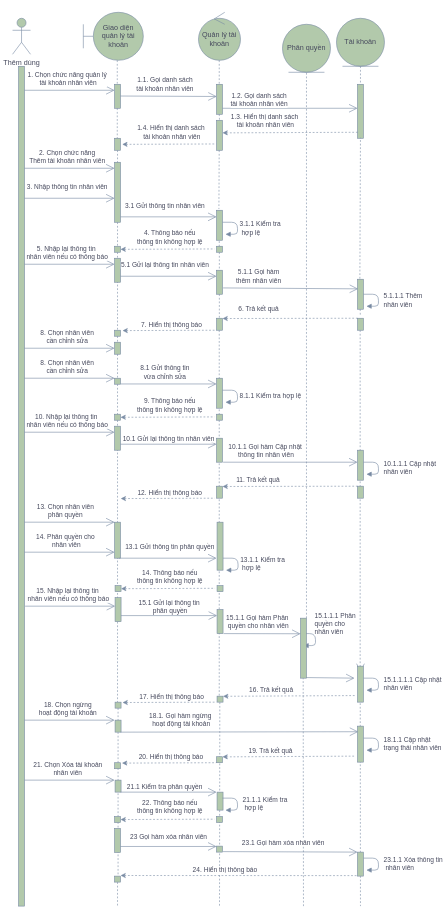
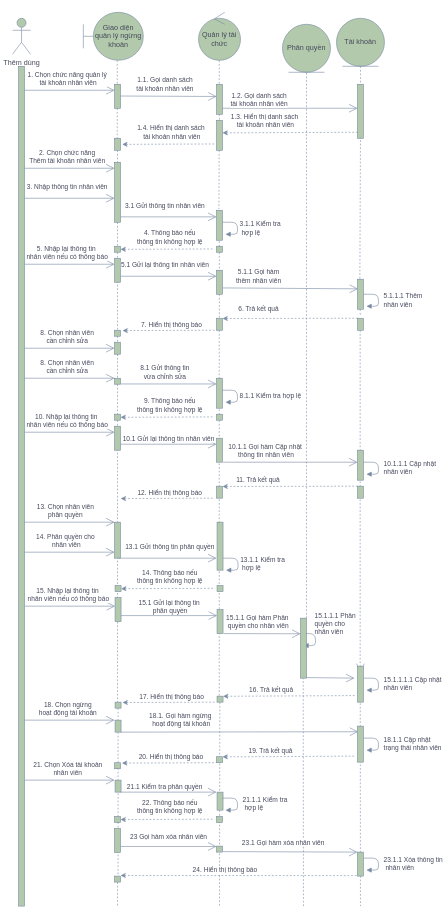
node "Giao diện quản lý tài khoản": label "Giao diện quản lý tài khoản" -> "Giao diện quản lý ngừng khoản"
node "Quản lý tài khoản": label "Quản lý tài khoản" -> "Quản lý tài chức"
